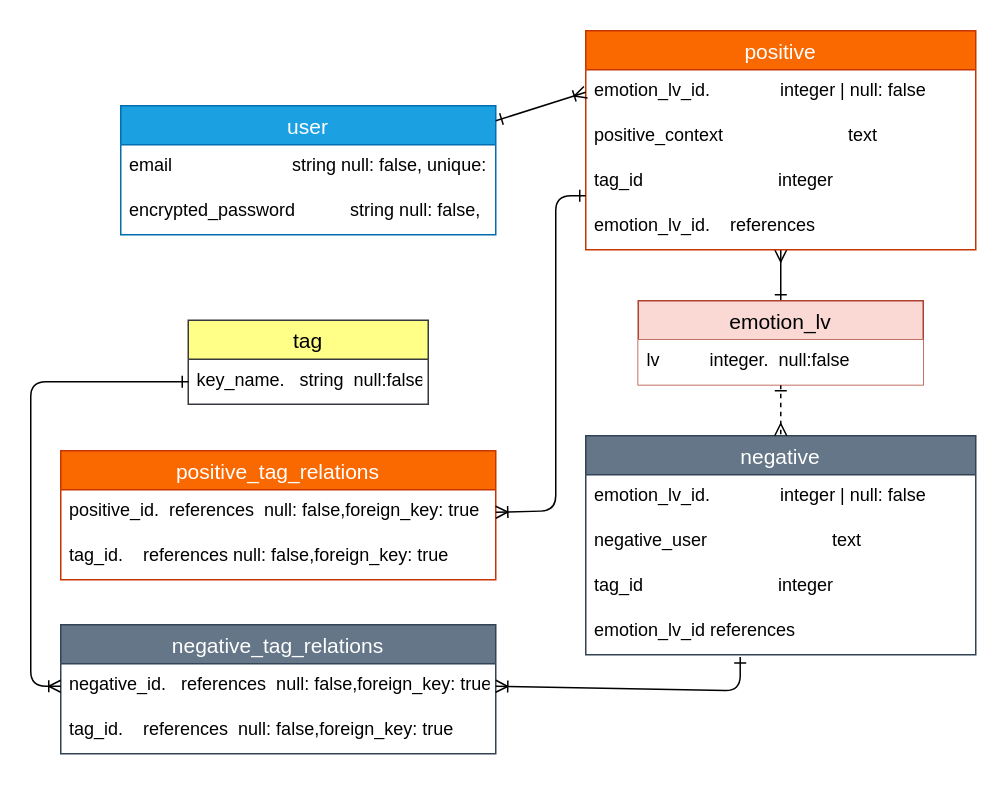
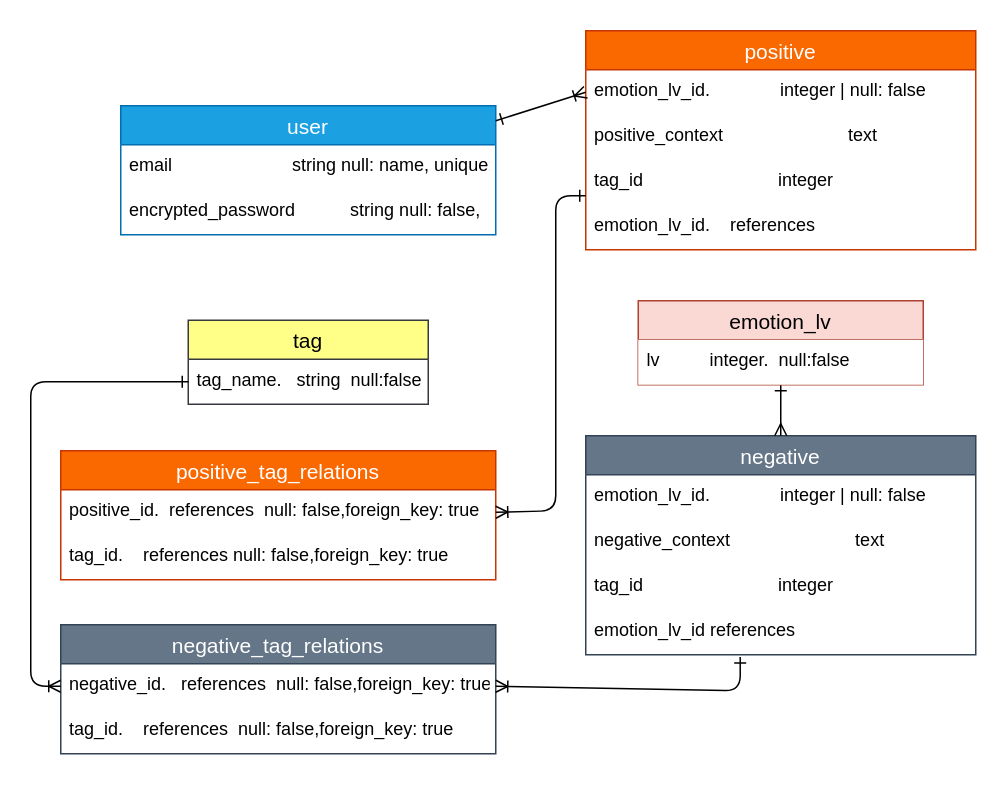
node "email string null: false, unique: true": label "email string null: false, unique: true" -> "email string null: name, unique: true"
edge "positive" -- "emotion_lv": removed
node "key_name. string null:false": label "key_name. string null:false" -> "tag_name. string null:false"
edge "emotion_lv" -- "negative": style dashed -> solid
node "negative_user text": label "negative_user text" -> "negative_context text"
